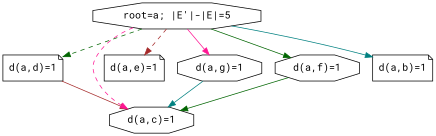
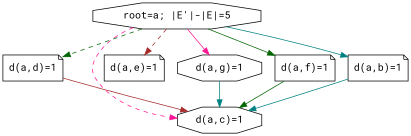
node "d(a,f)=1": shape octagon -> note
edge "d(a,b)=1" -> "d(a,c)=1": added
